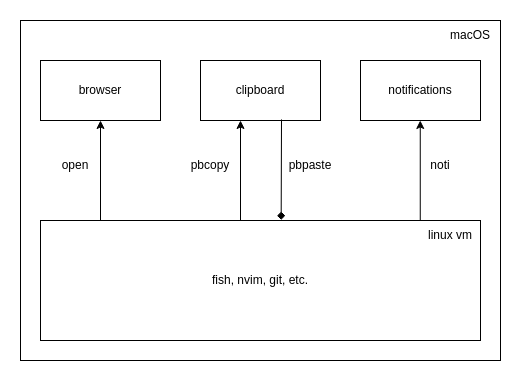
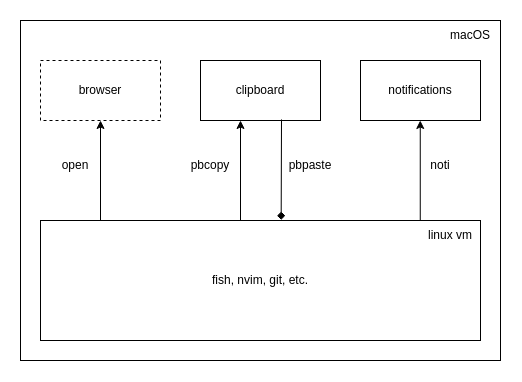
node "browser": style solid -> dashed
